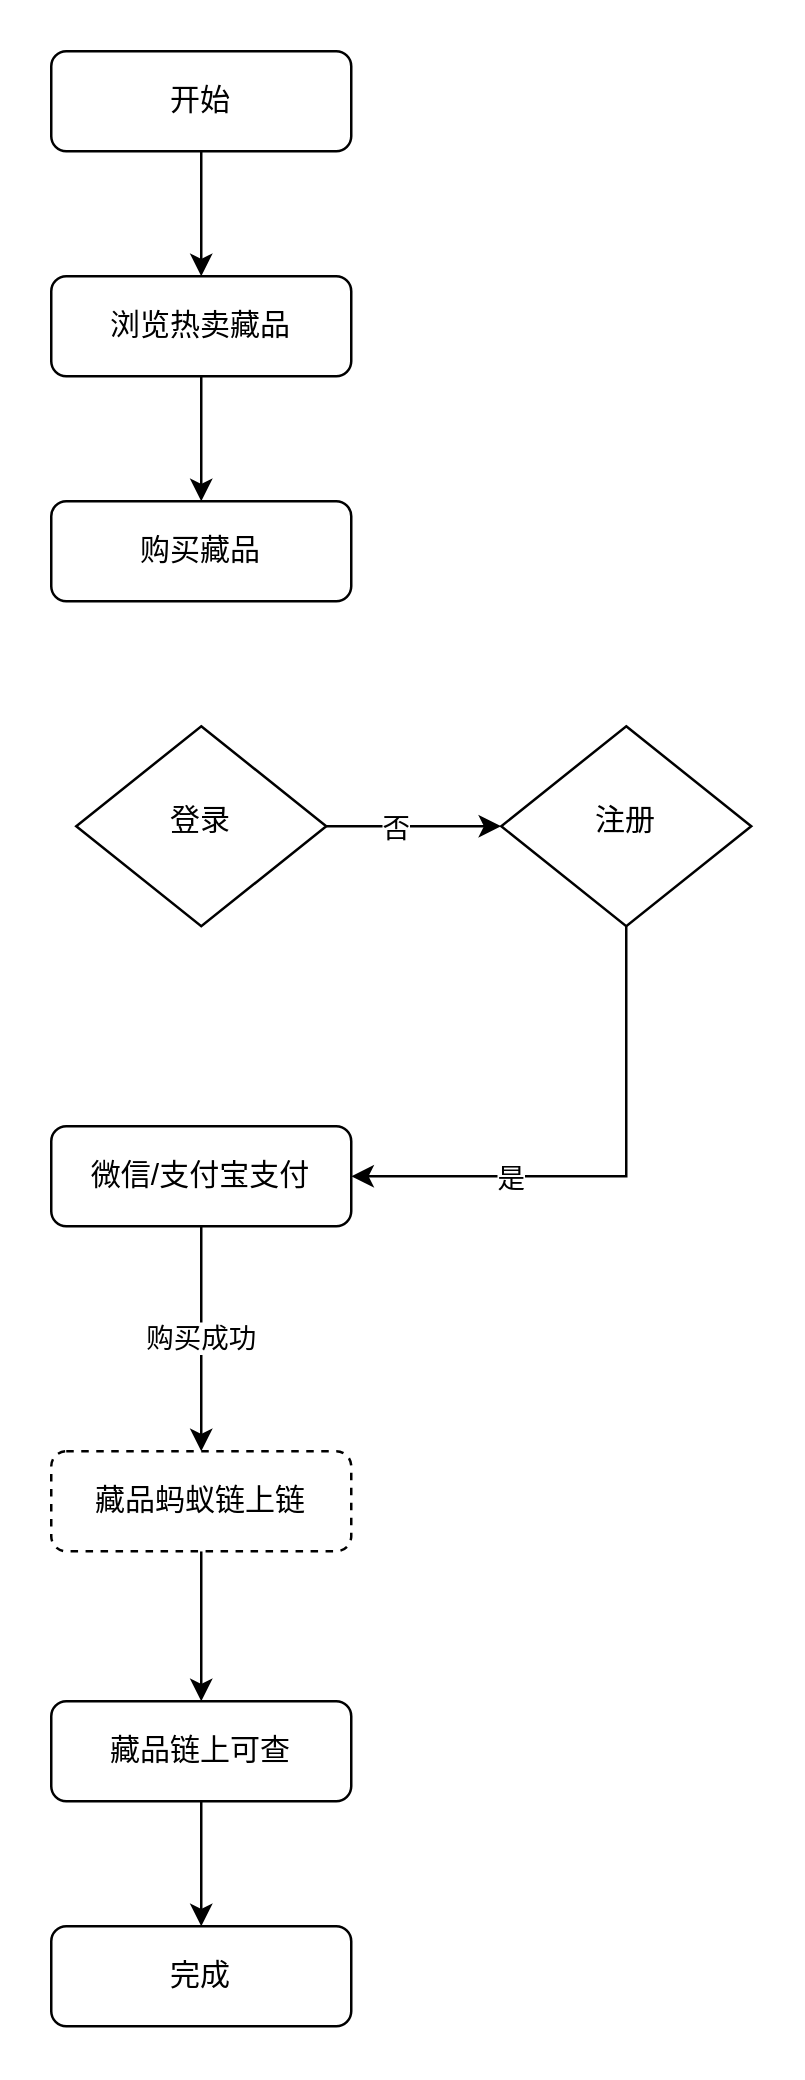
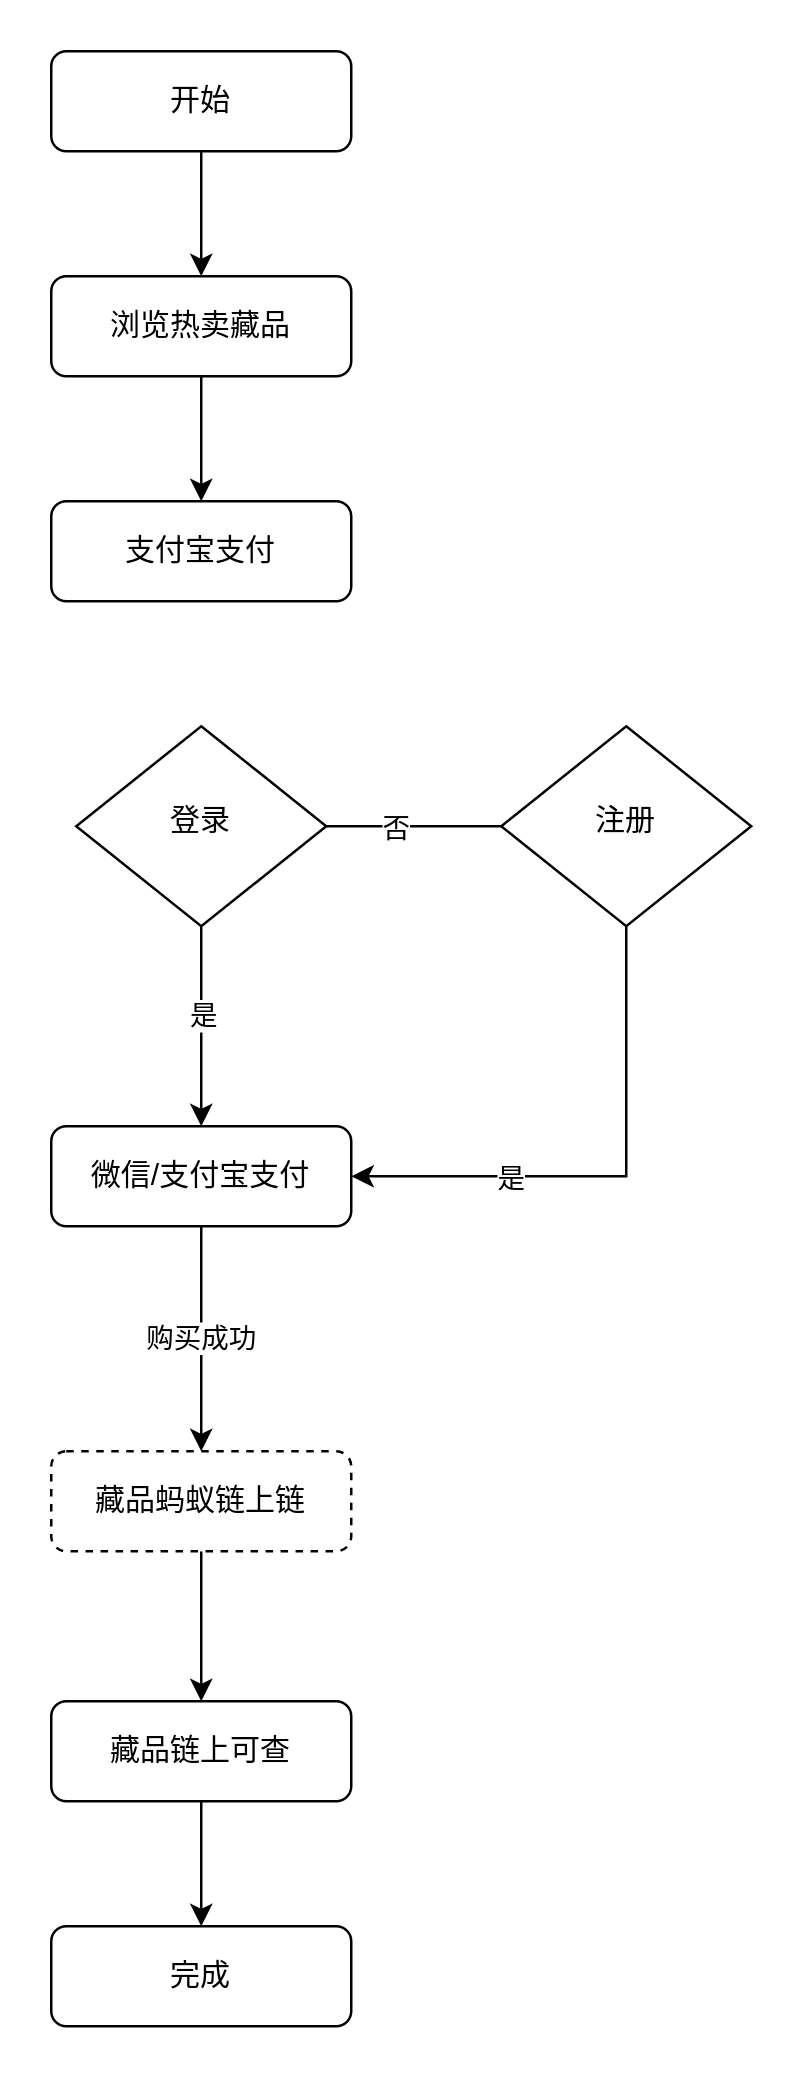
node "购买藏品": label "购买藏品" -> "支付宝支付"
edge "登录" -> "注册": arrowhead classic -> none
edge "登录" -> "微信/支付宝支付": added, label "是"
